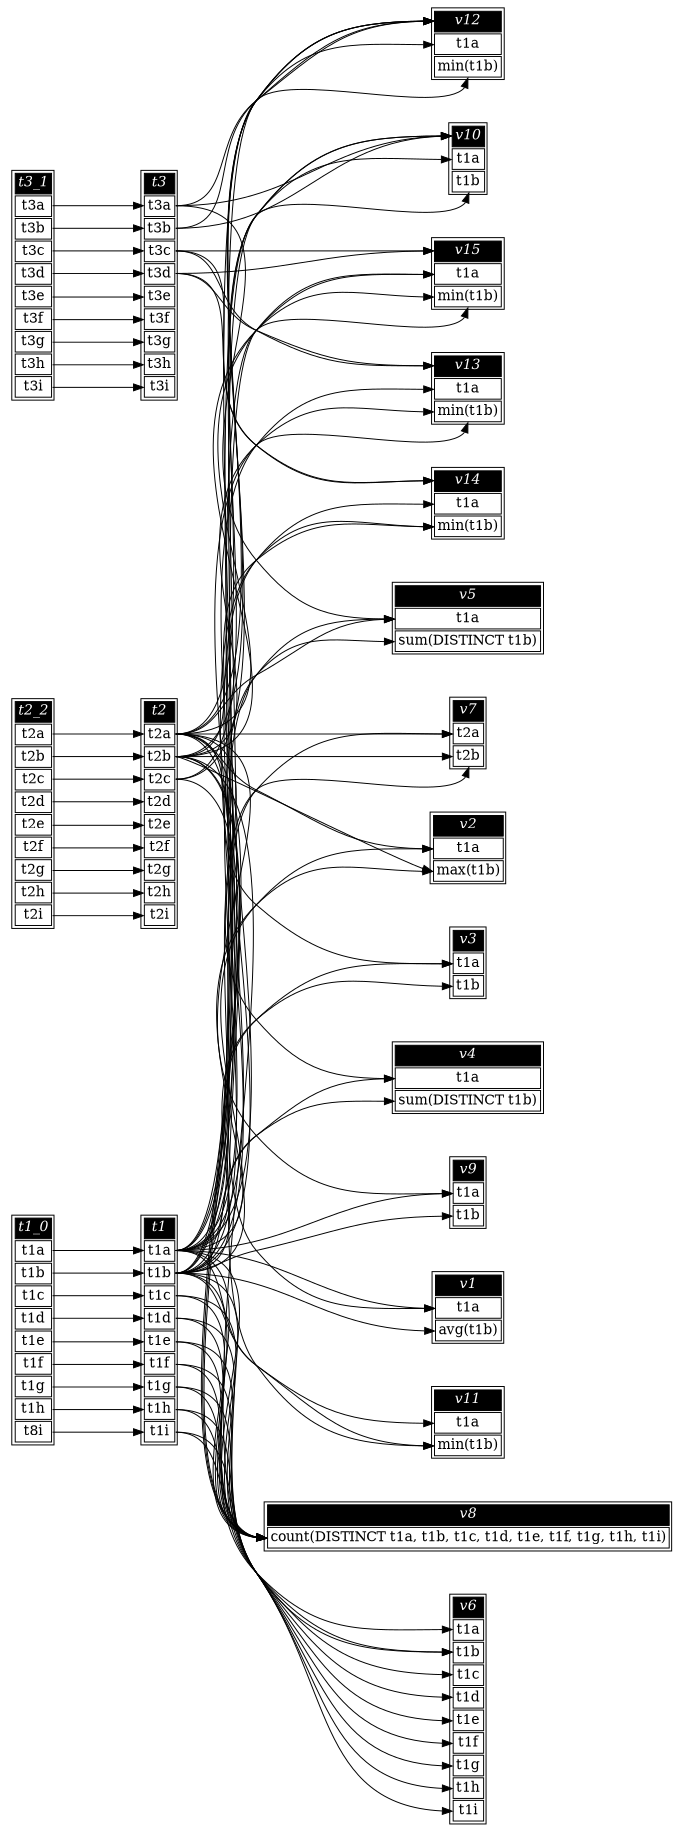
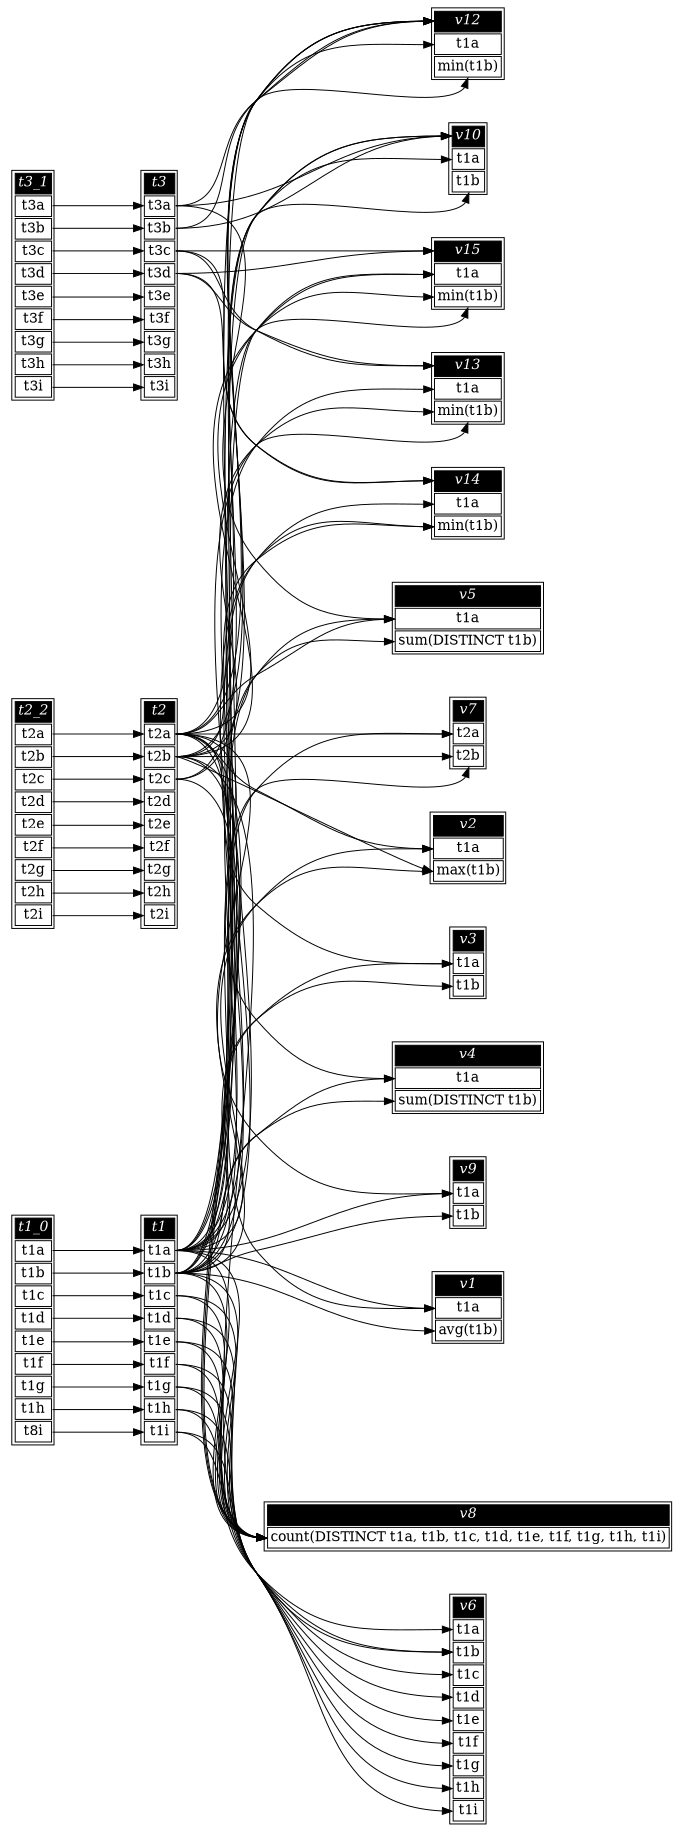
node "v11": removed
